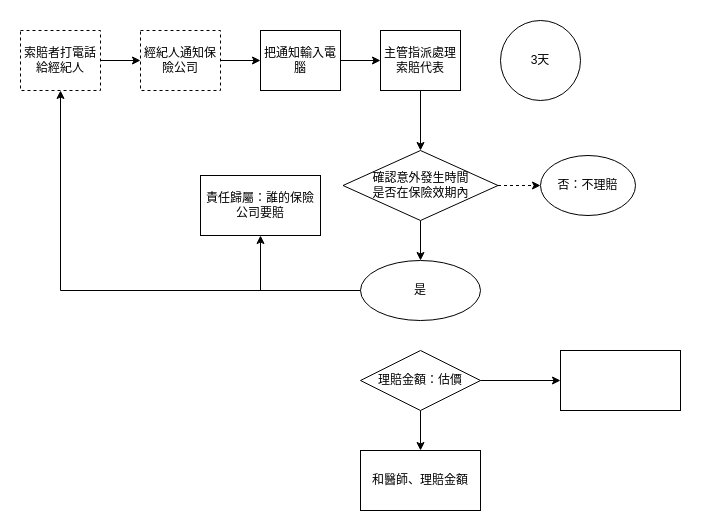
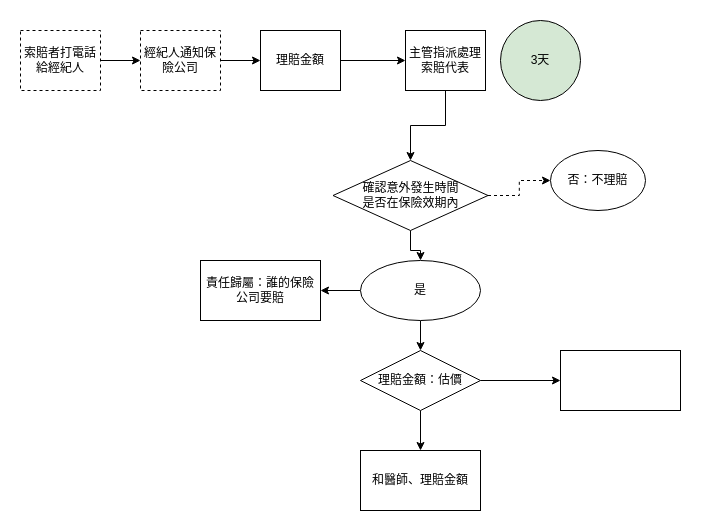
node "把通知輸入電腦": label "把通知輸入電腦" -> "理賠金額"
node "主管指派處理索賠代表": moved (421, 61) -> (446, 61)
node "3天": fillcolor #ffffff -> #d5e8d4
node "確認意外發生時間 是否在保險效期內": moved (421, 186) -> (411, 196)
node "否：不理賠": moved (588, 186) -> (598, 181)
node "責任歸屬：誰的保險公司要賠": moved (261, 206) -> (261, 291)
edge "是" -> "索賠者打電話給經紀人": now "是" -> "理賠金額：估價"
